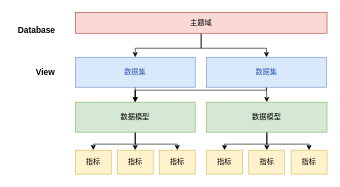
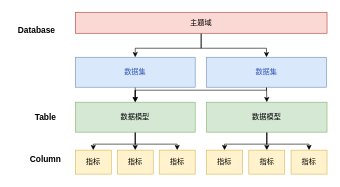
node "View": removed
node "Table": added
node "Column": added
